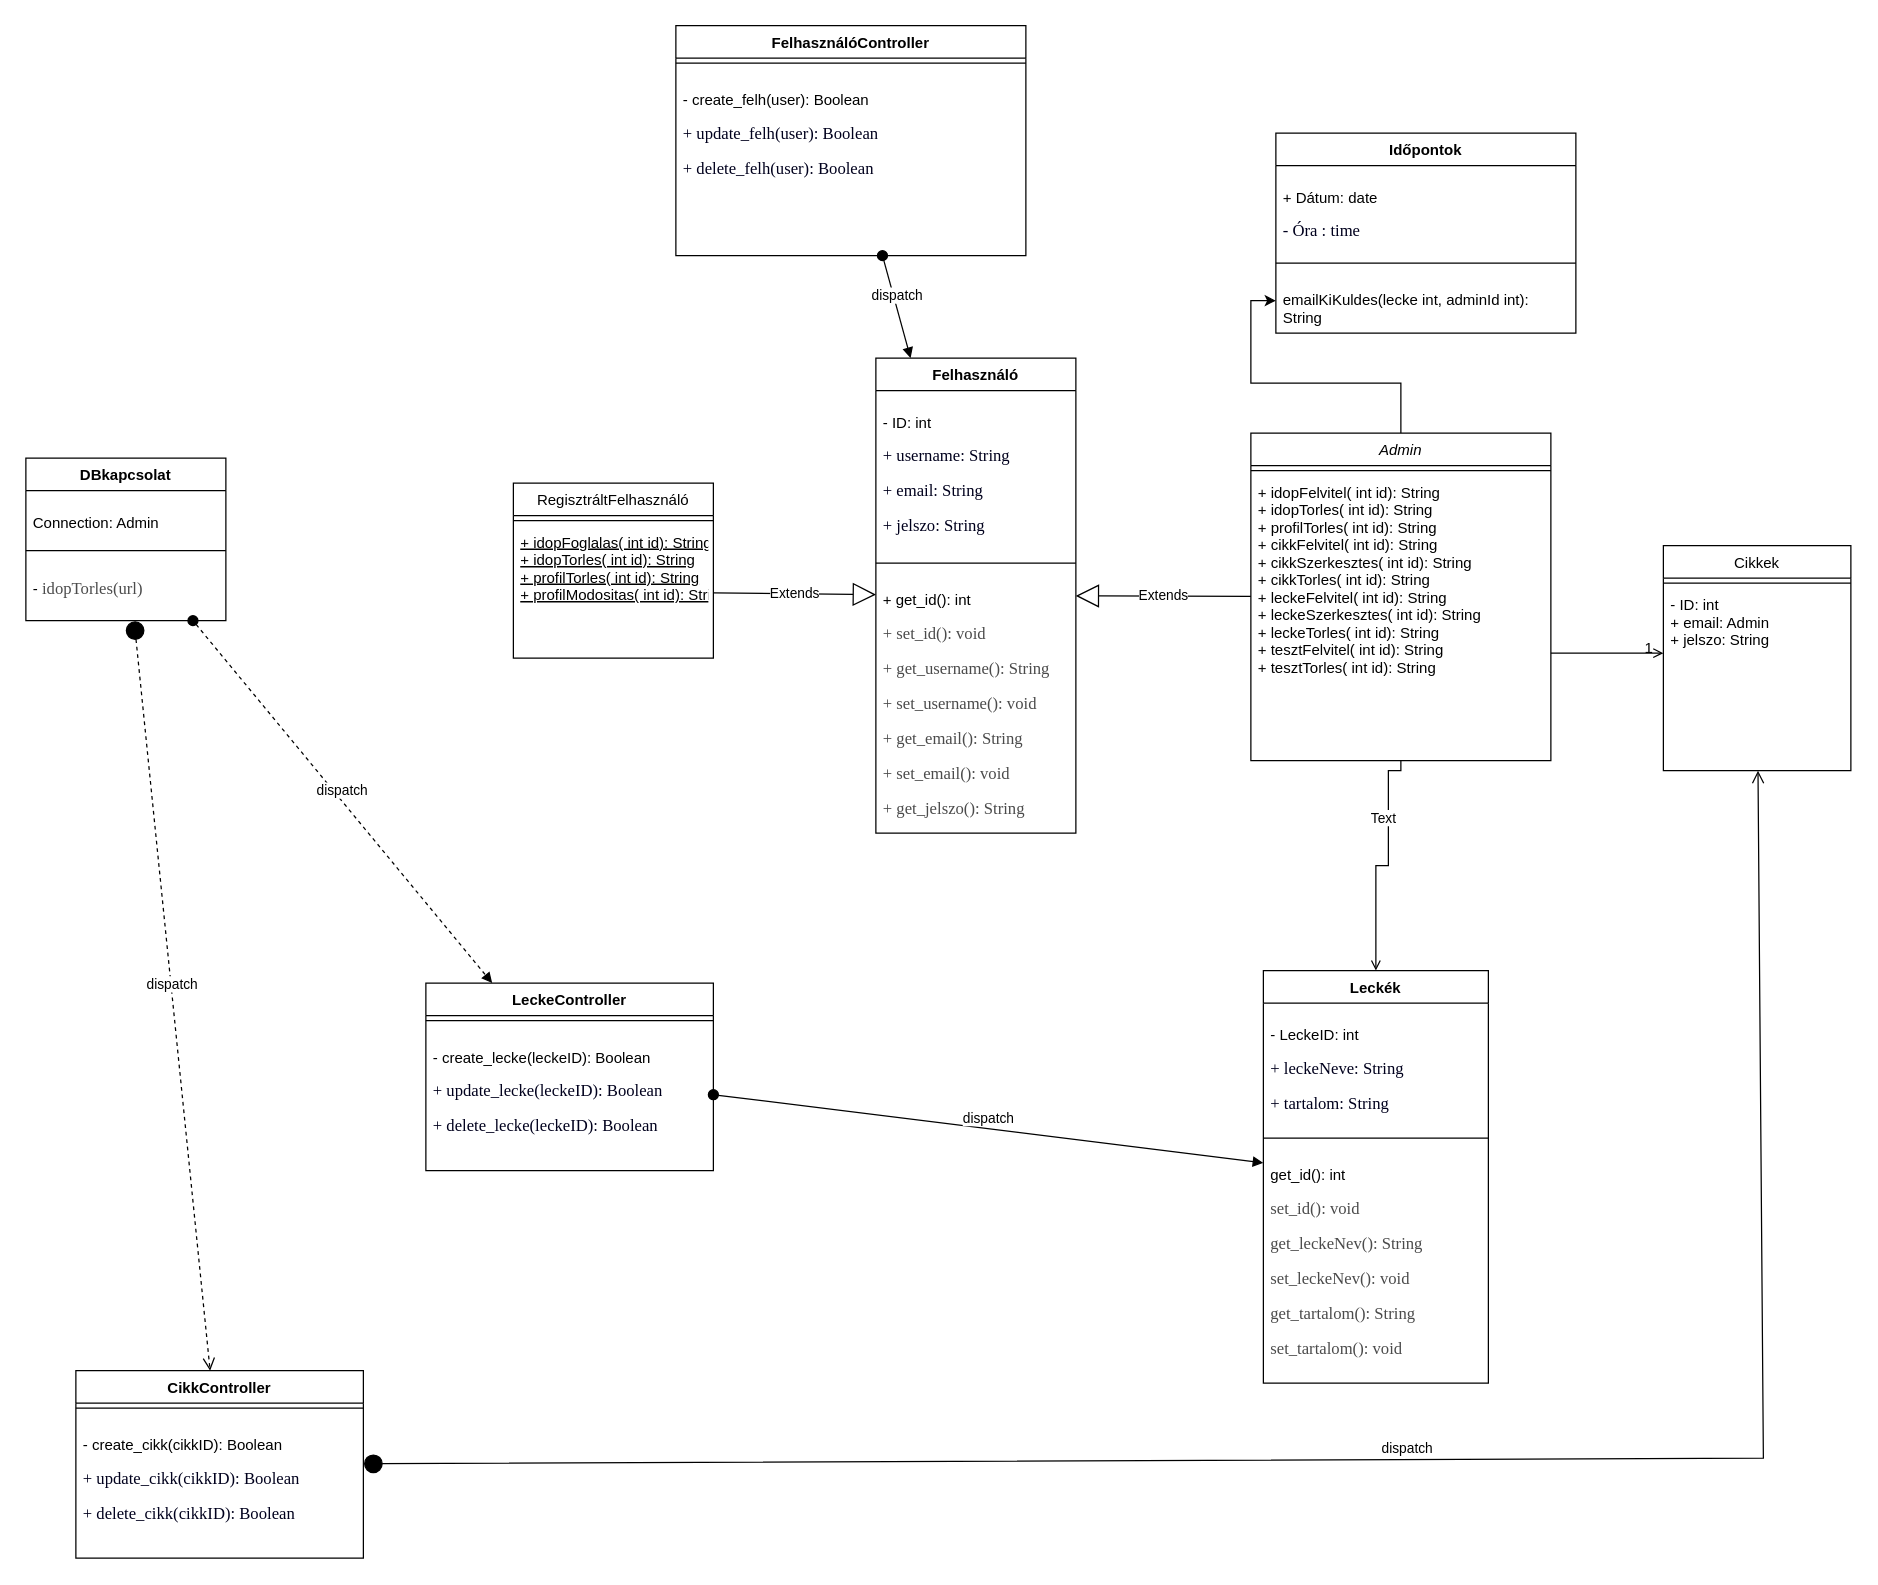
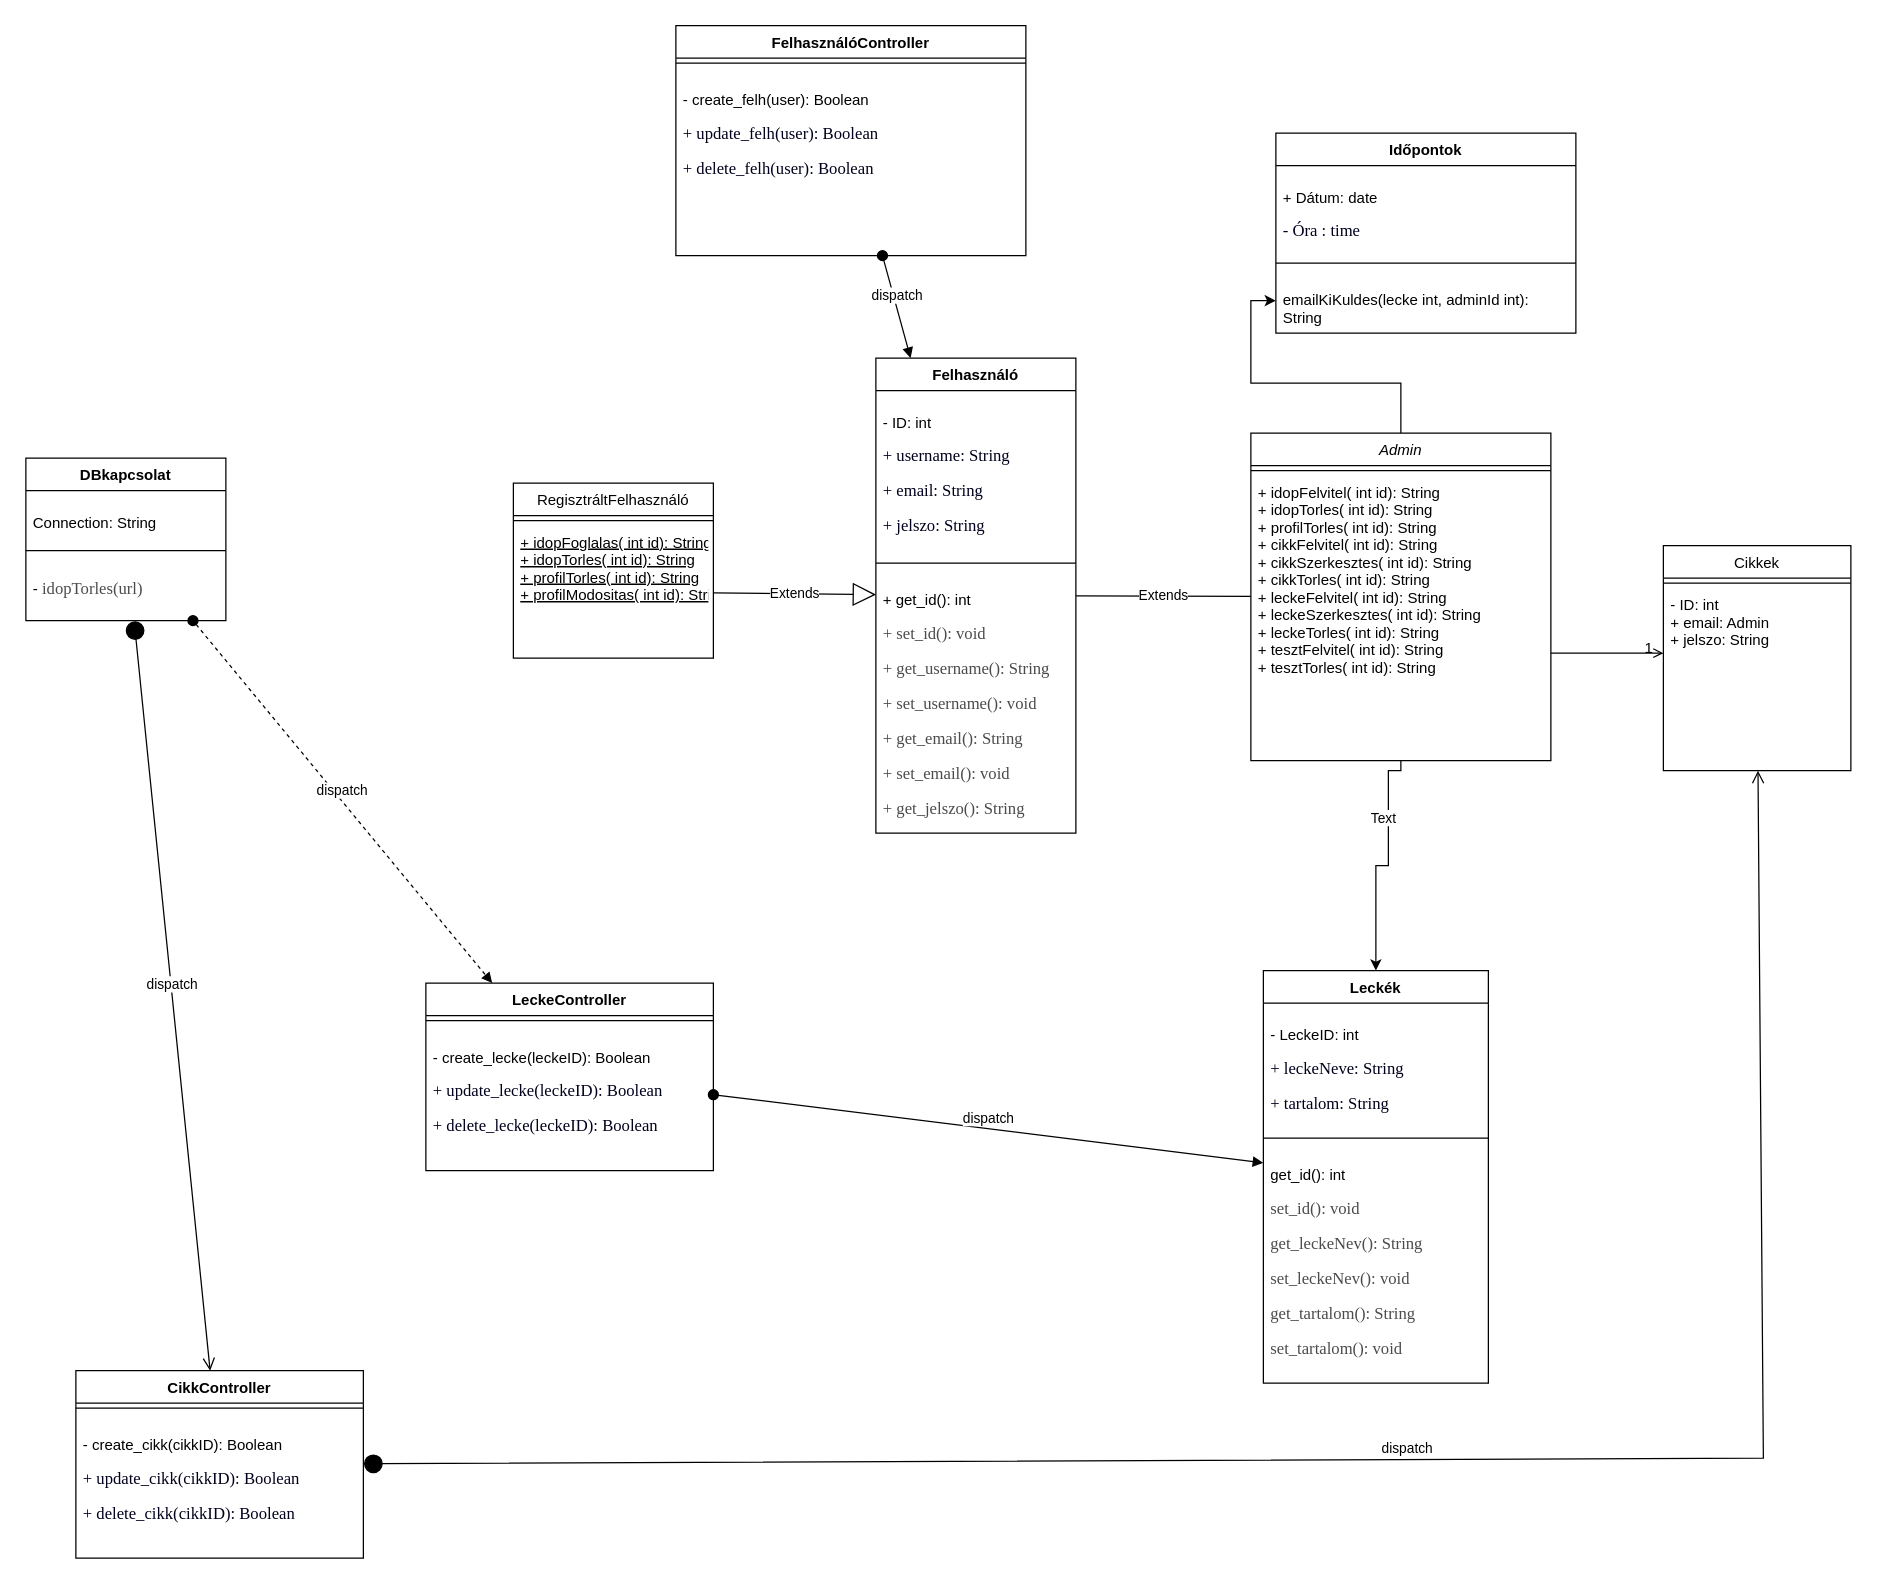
node "Connection: Admin": label "Connection: Admin" -> "Connection: String"
edge "Admin" -> "Felhasználó": arrowhead block -> none
edge "Admin" -> "Leckék": arrowhead open -> classic
edge "DBkapcsolat" -- "CikkController": style dashed -> solid
